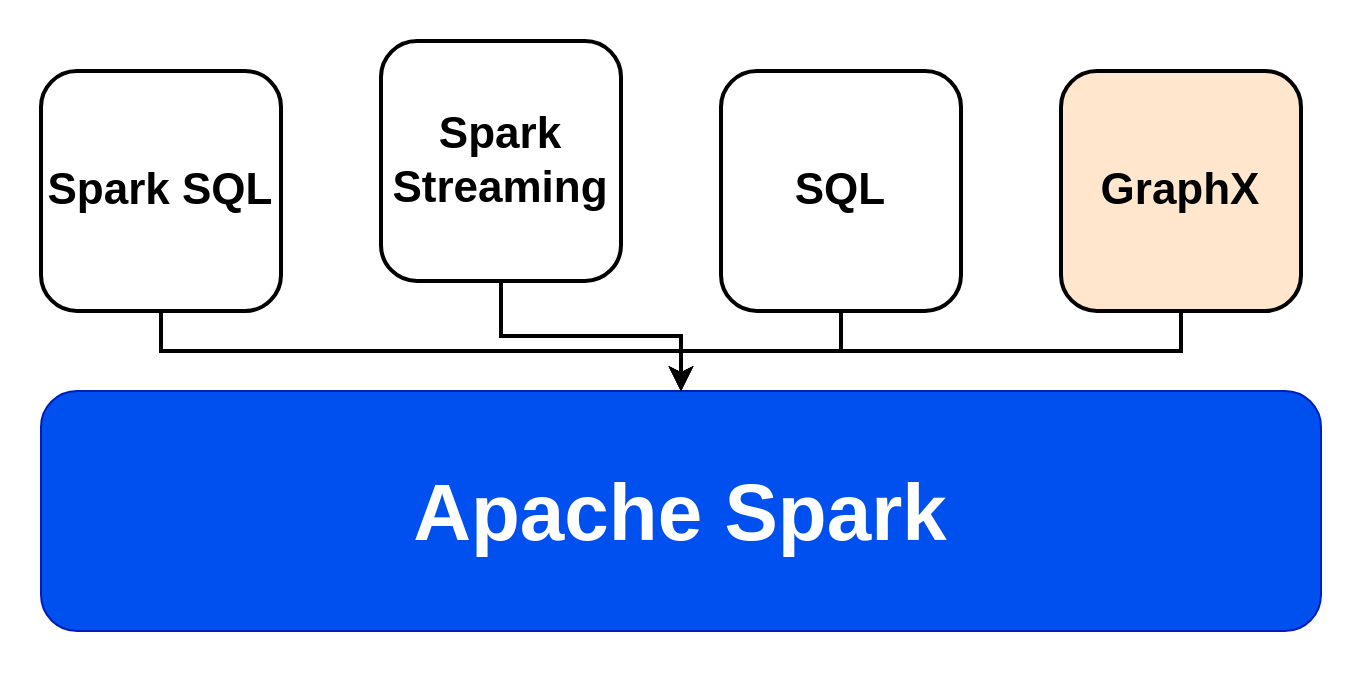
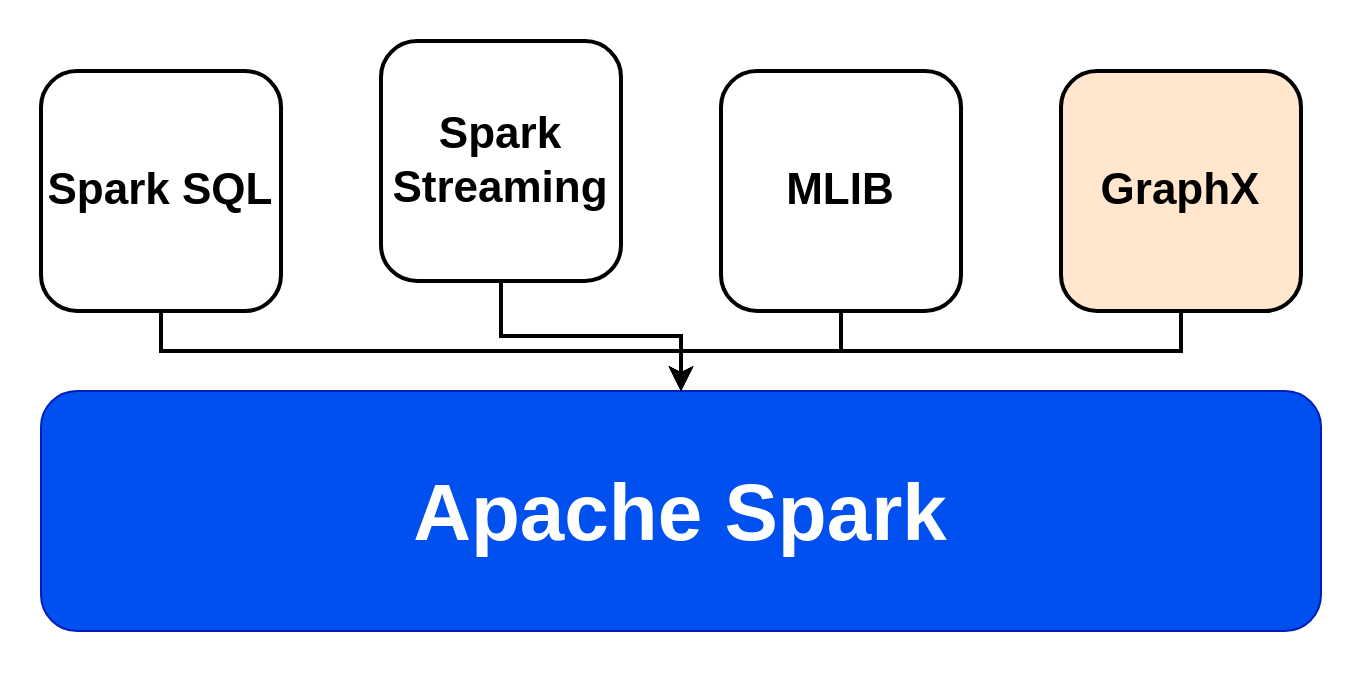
node "SQL": label "SQL" -> "MLIB"
